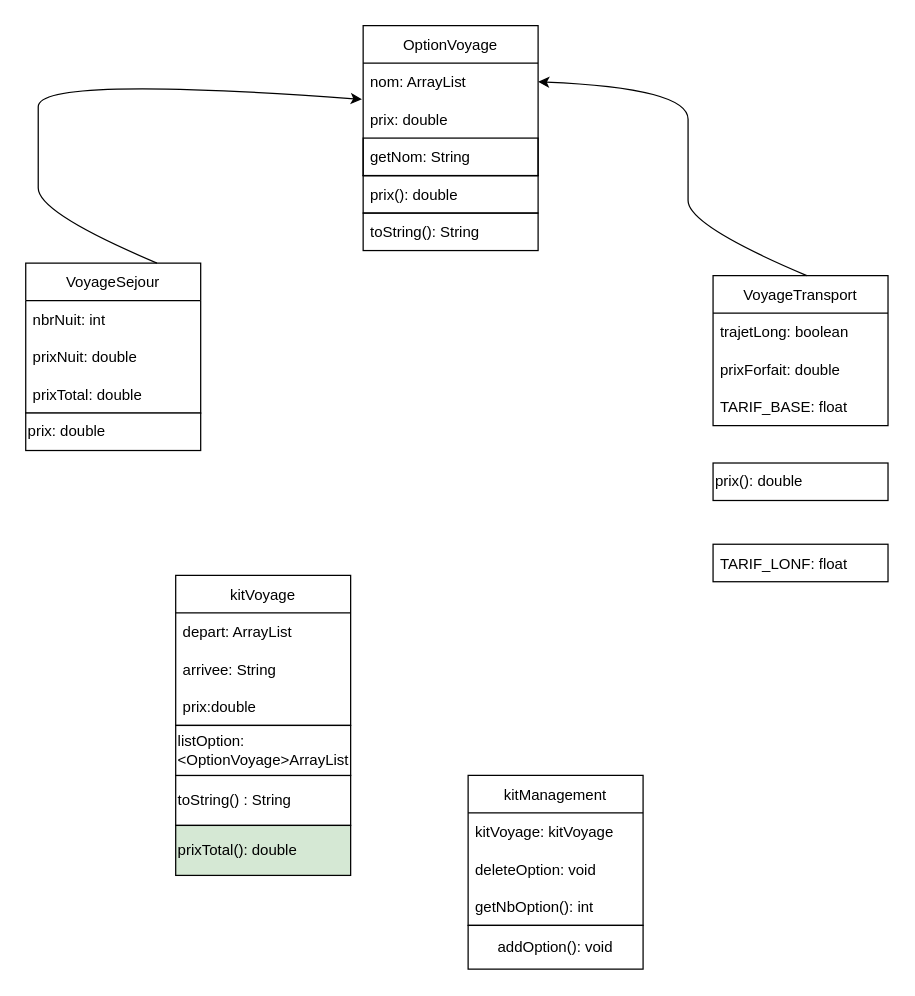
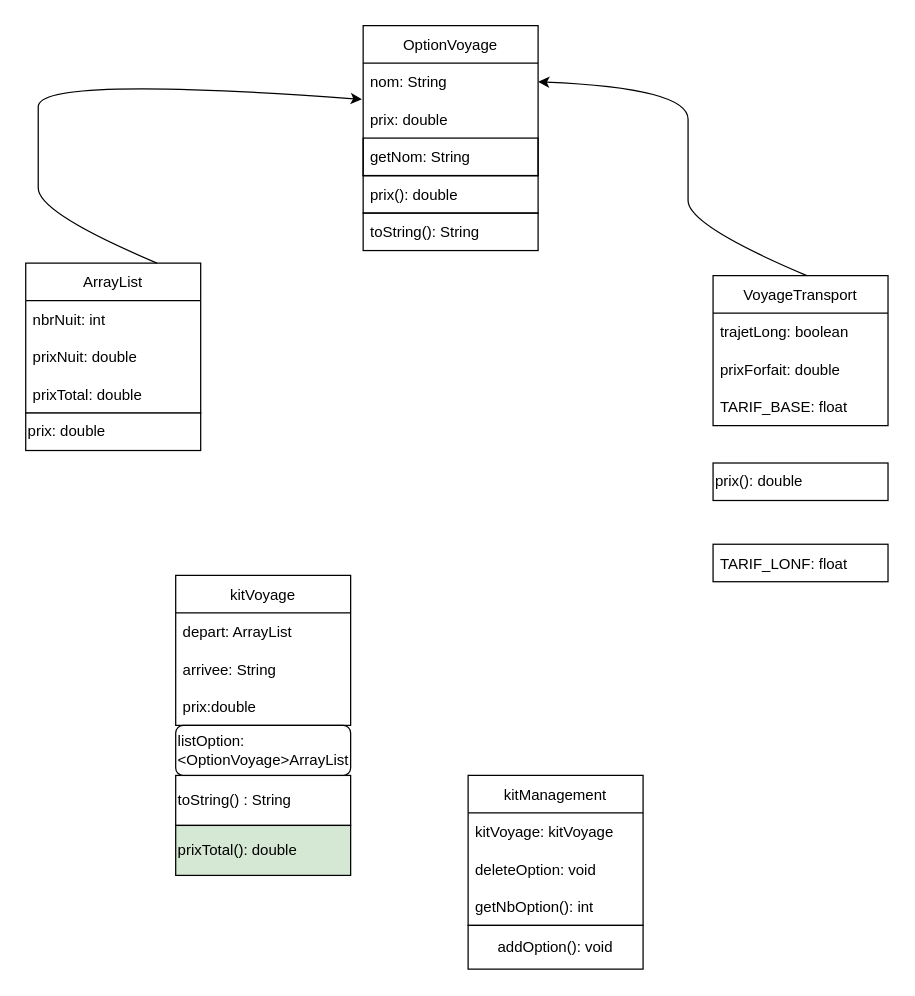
node "nom: ArrayList": label "nom: ArrayList" -> "nom: String"
node "VoyageSejour": label "VoyageSejour" -> "ArrayList"
node "listOption: <OptionVoyage>ArrayList": shape rectangle -> rounded rectangle
